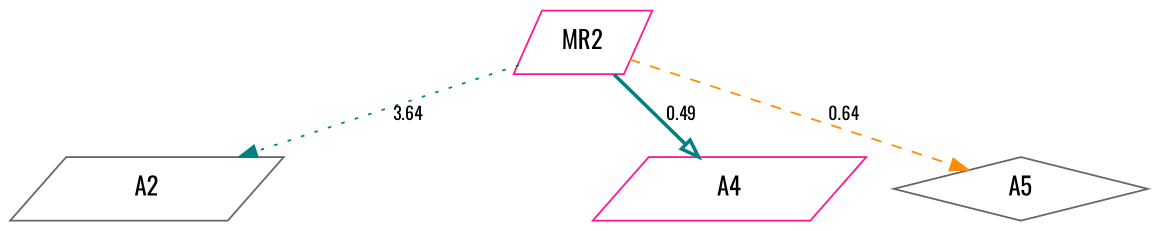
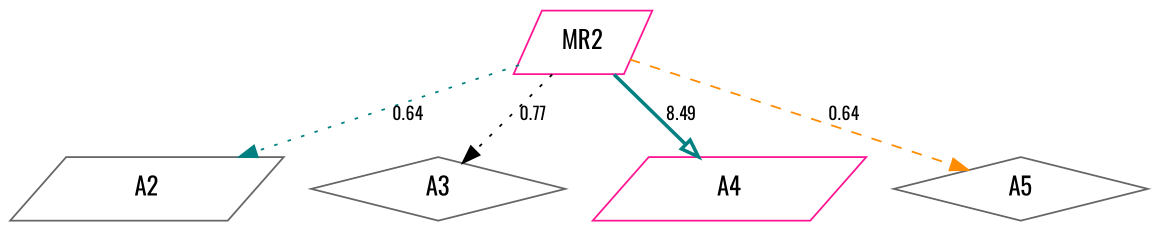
edge "MR2" -> "A2": label "3.64" -> "0.64"
edge "MR2" -> "A4": label "0.49" -> "8.49"
node "A3": added
